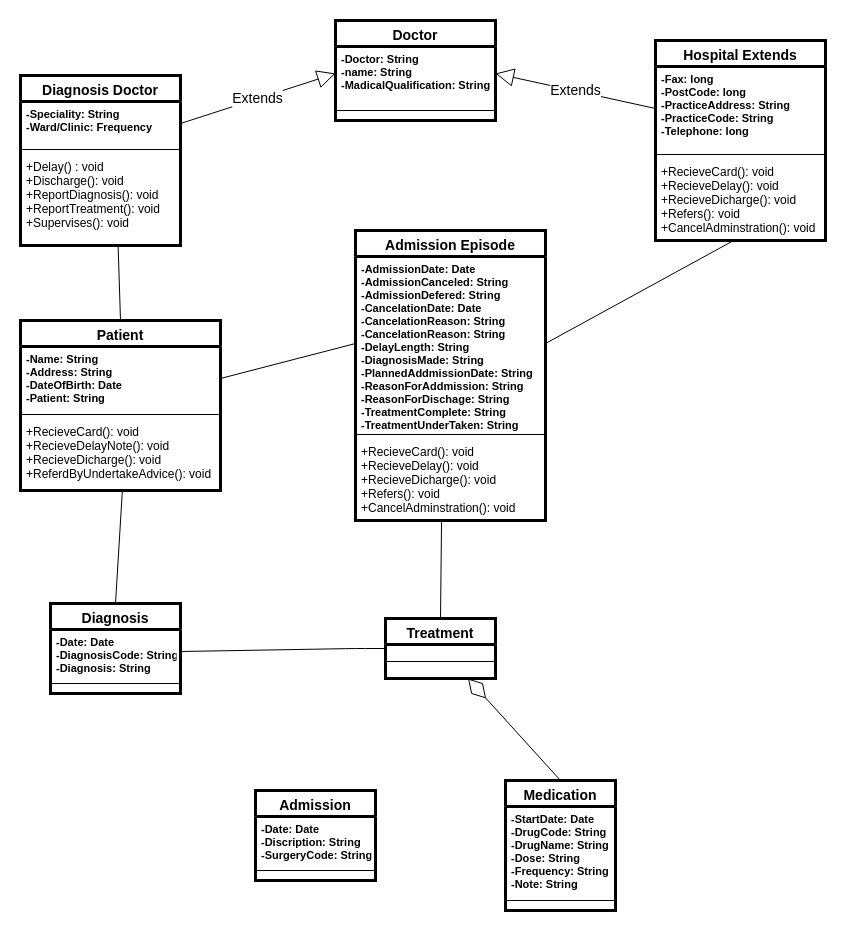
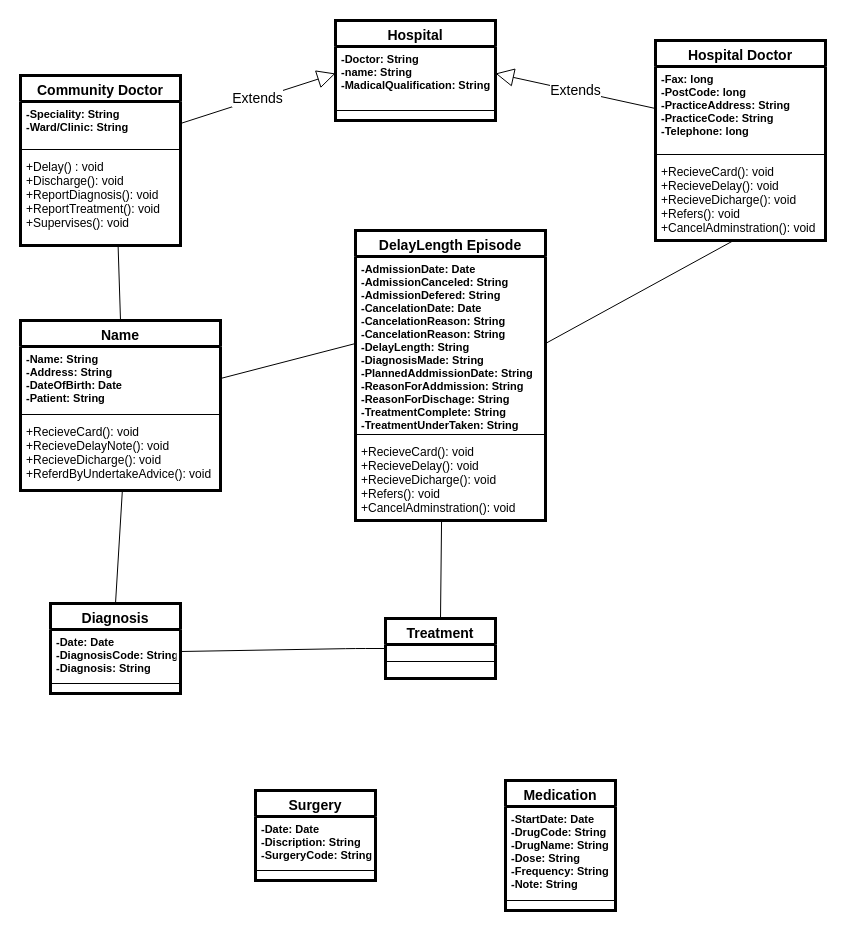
node "Doctor": label "Doctor" -> "Hospital"
node "Hospital Extends": label "Hospital Extends" -> "Hospital Doctor"
node "Diagnosis Doctor": label "Diagnosis Doctor" -> "Community Doctor"
node "-Speciality: String -Ward/Clinic: Frequency": label "-Speciality: String -Ward/Clinic: Frequency" -> "-Speciality: String -Ward/Clinic: String"
node "Admission Episode": label "Admission Episode" -> "DelayLength Episode"
node "Patient": label "Patient" -> "Name"
edge "Medication" -> "Treatment": removed
node "Admission": label "Admission" -> "Surgery"
